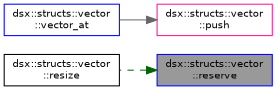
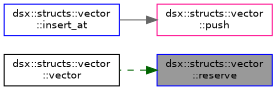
node "dsx::structs::vector ::vector_at": label "dsx::structs::vector ::vector_at" -> "dsx::structs::vector ::insert_at"
node "dsx::structs::vector ::resize": label "dsx::structs::vector ::resize" -> "dsx::structs::vector ::vector"
